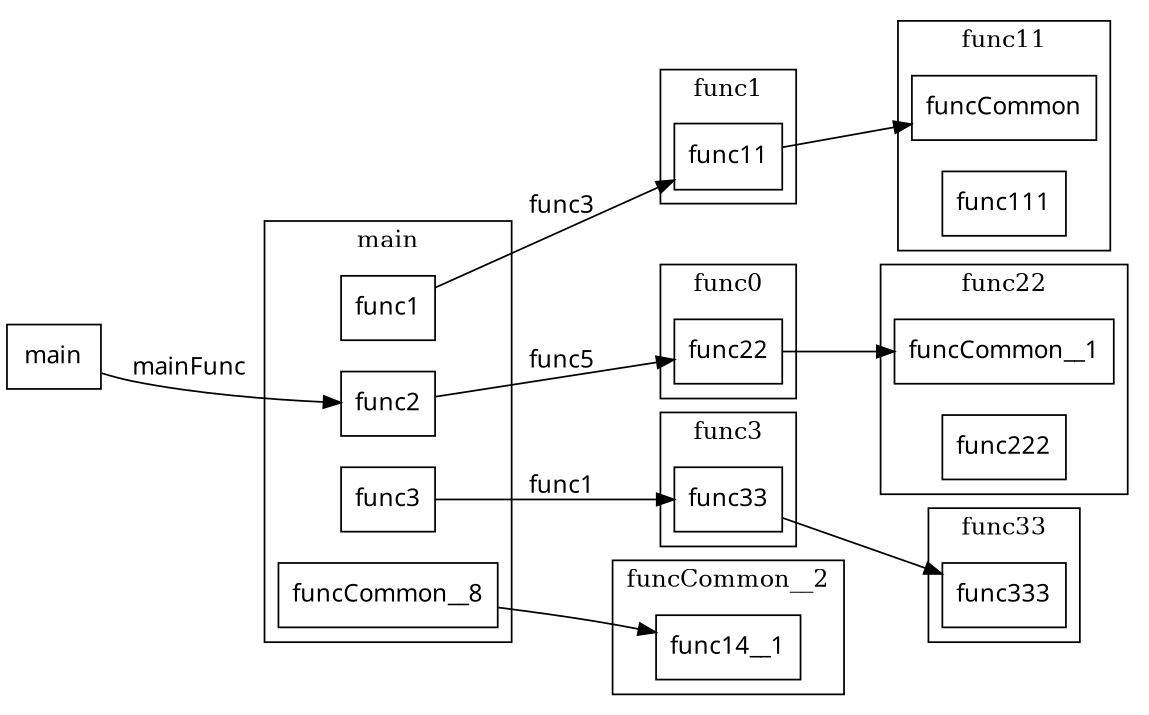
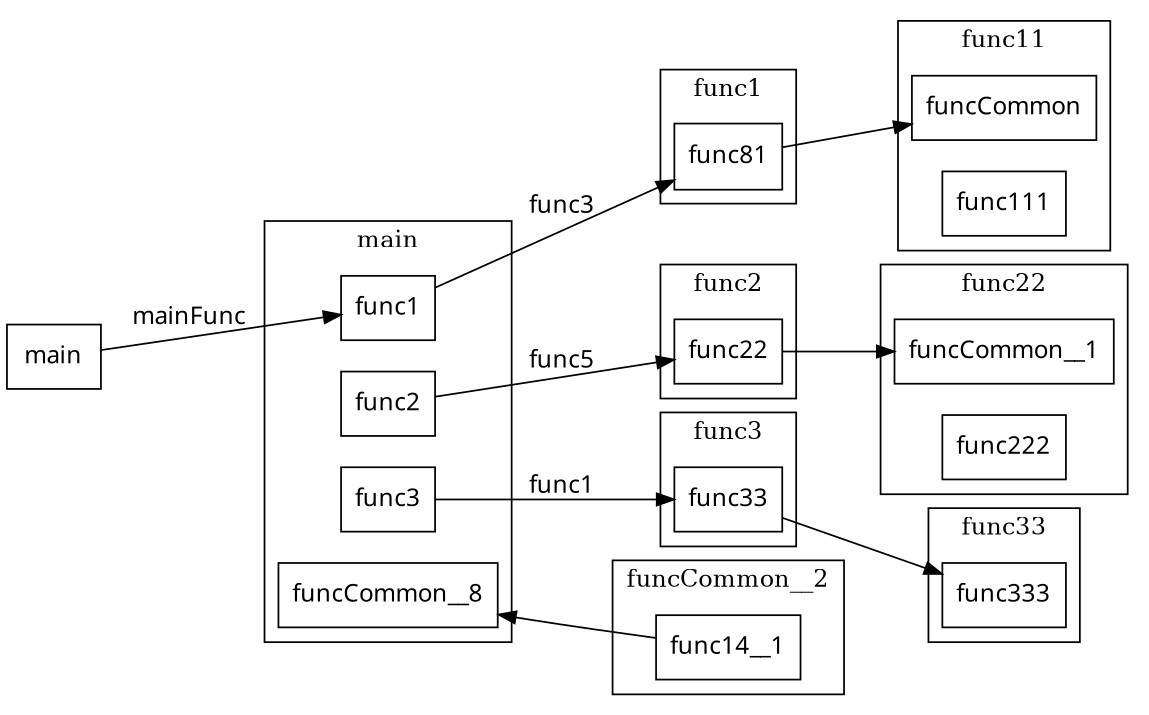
node "func11": label "func11" -> "func81"
cluster "func0": label "func0" -> "func2"
edge "main" -> "func2": now "main" -> "func1"
edge "funcCommon__8" -> "func14__1": reversed
